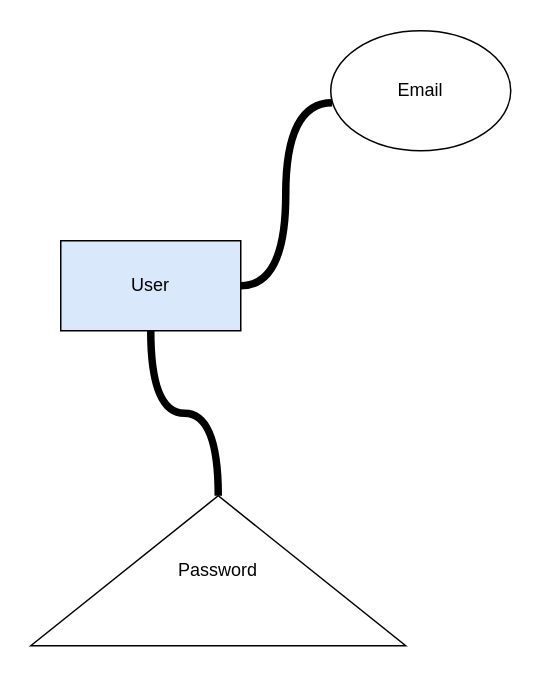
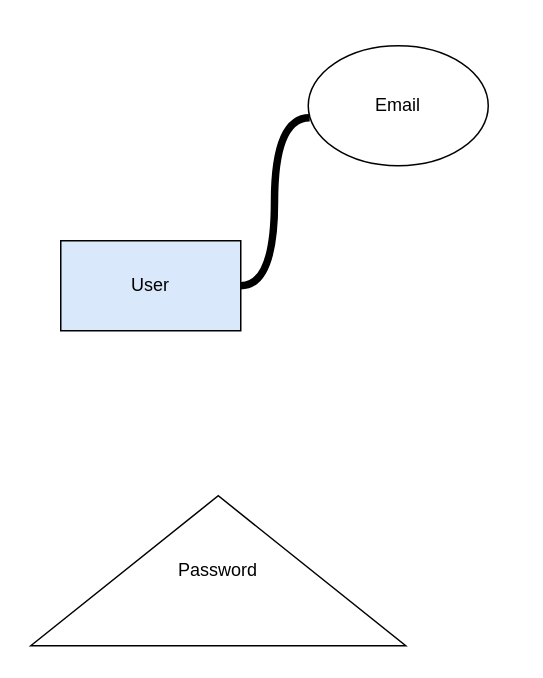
node "Email": moved (421, 91) -> (398, 106)
edge "User" -- "Password": removed
